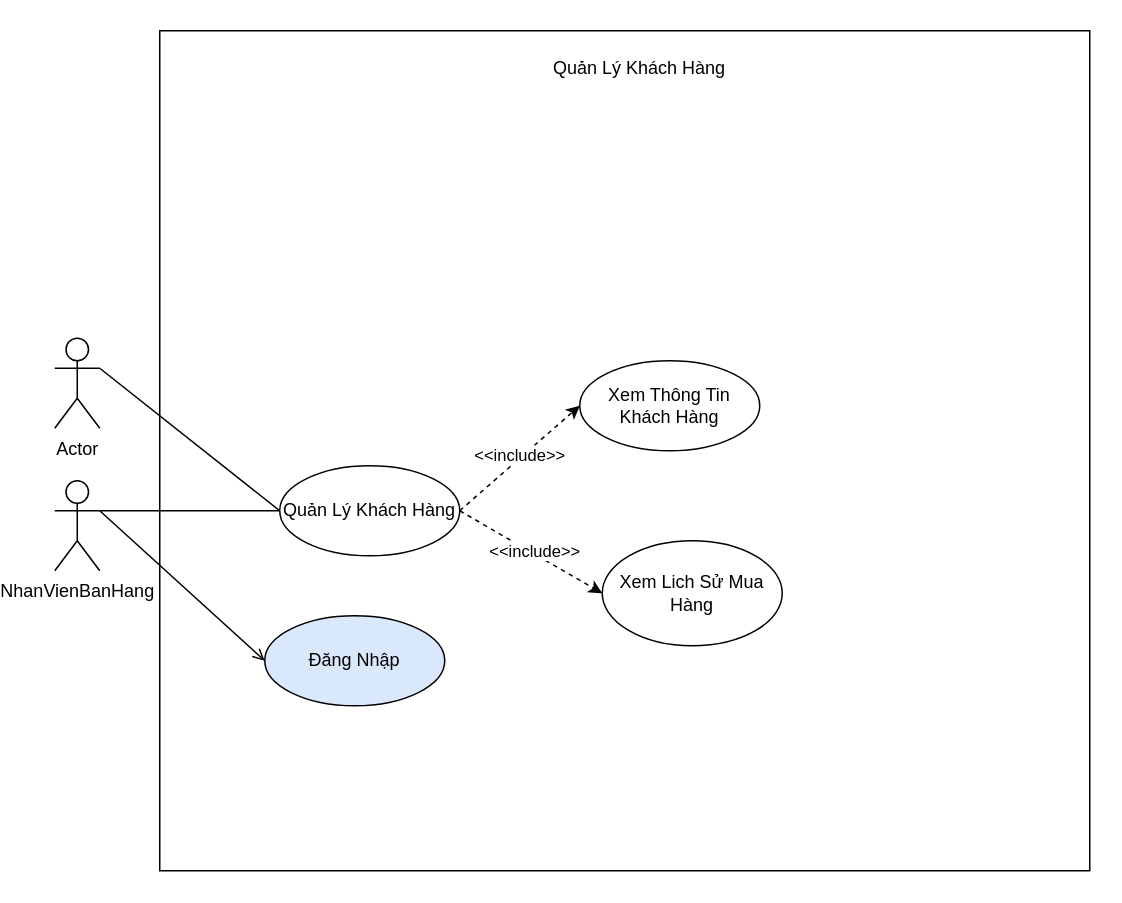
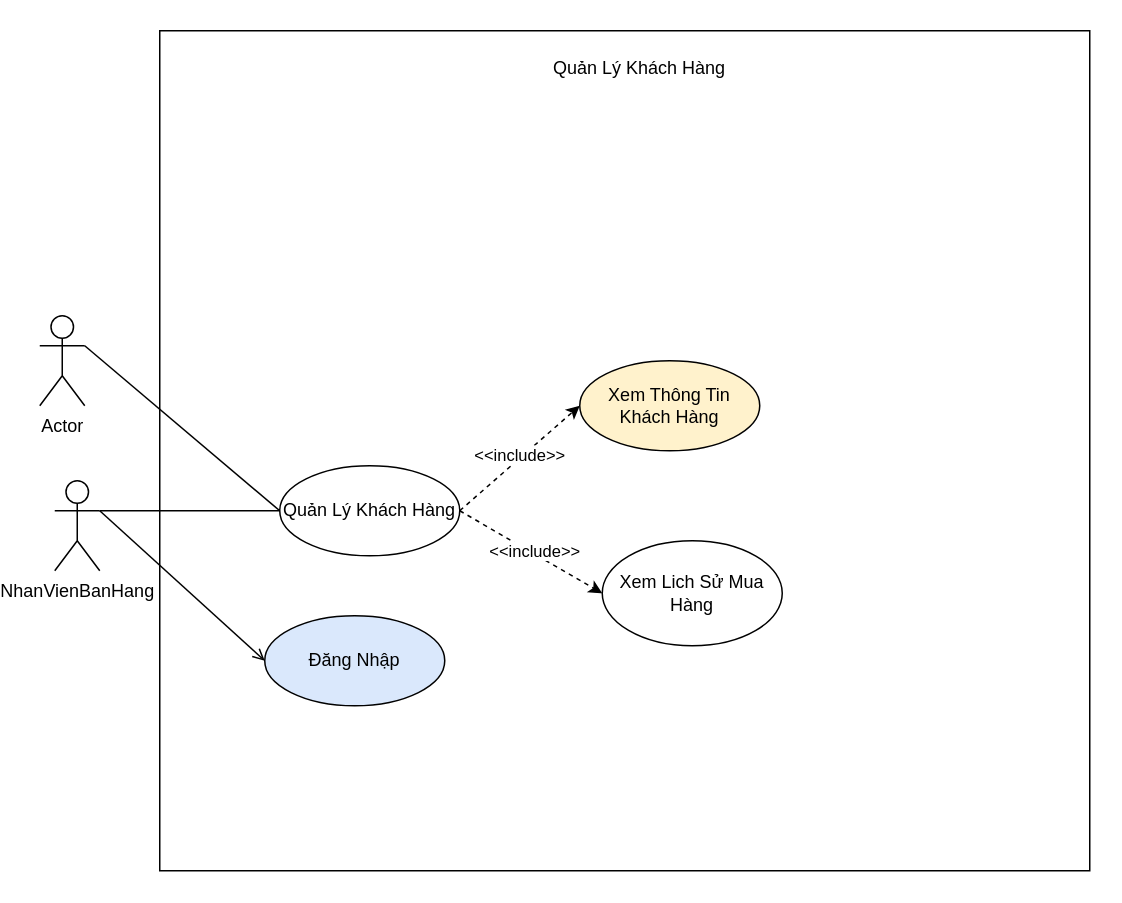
node "Actor": moved (77, 383) -> (62, 361)
node "Xem Thông Tin Khách Hàng": fillcolor #ffffff -> #fff2cc
